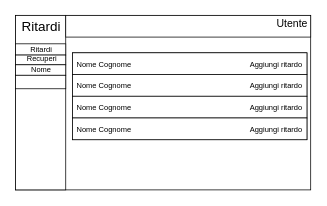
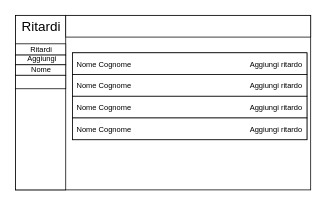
node "Utente": removed
node "Recuperi": label "Recuperi" -> "Aggiungi"
